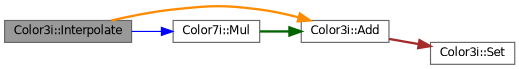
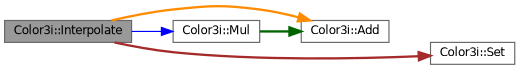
node "Color7i::Mul": label "Color7i::Mul" -> "Color3i::Mul"
edge "Color3i::Add" -> "Color3i::Set": now "Color3i::Interpolate" -> "Color3i::Set"
